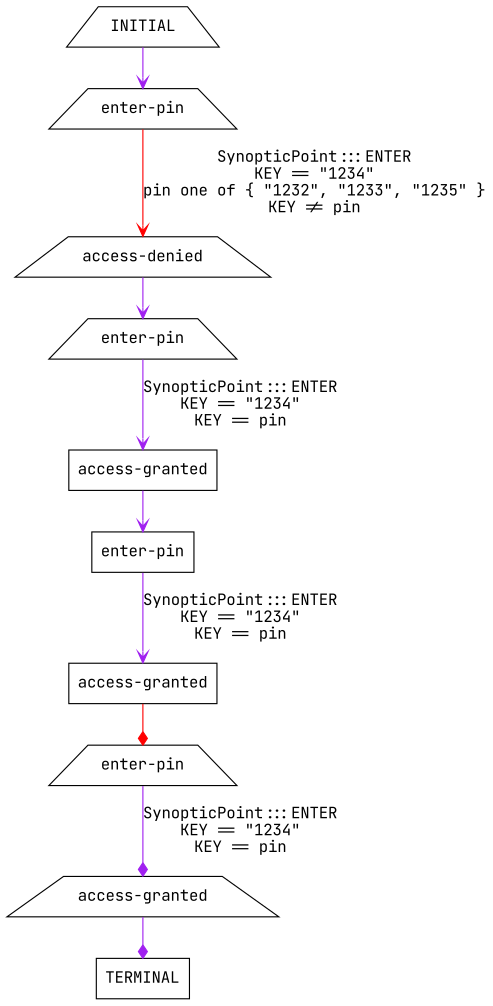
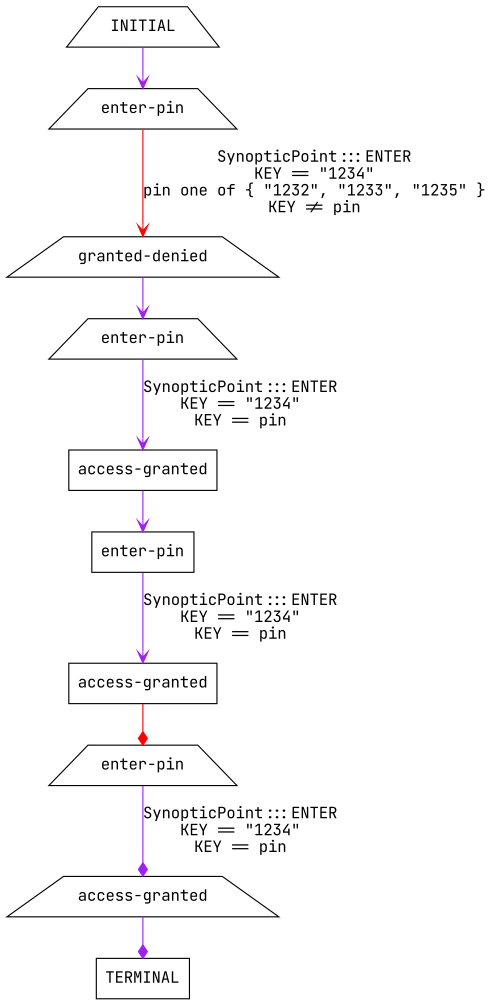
node "access-denied": label "access-denied" -> "granted-denied"
